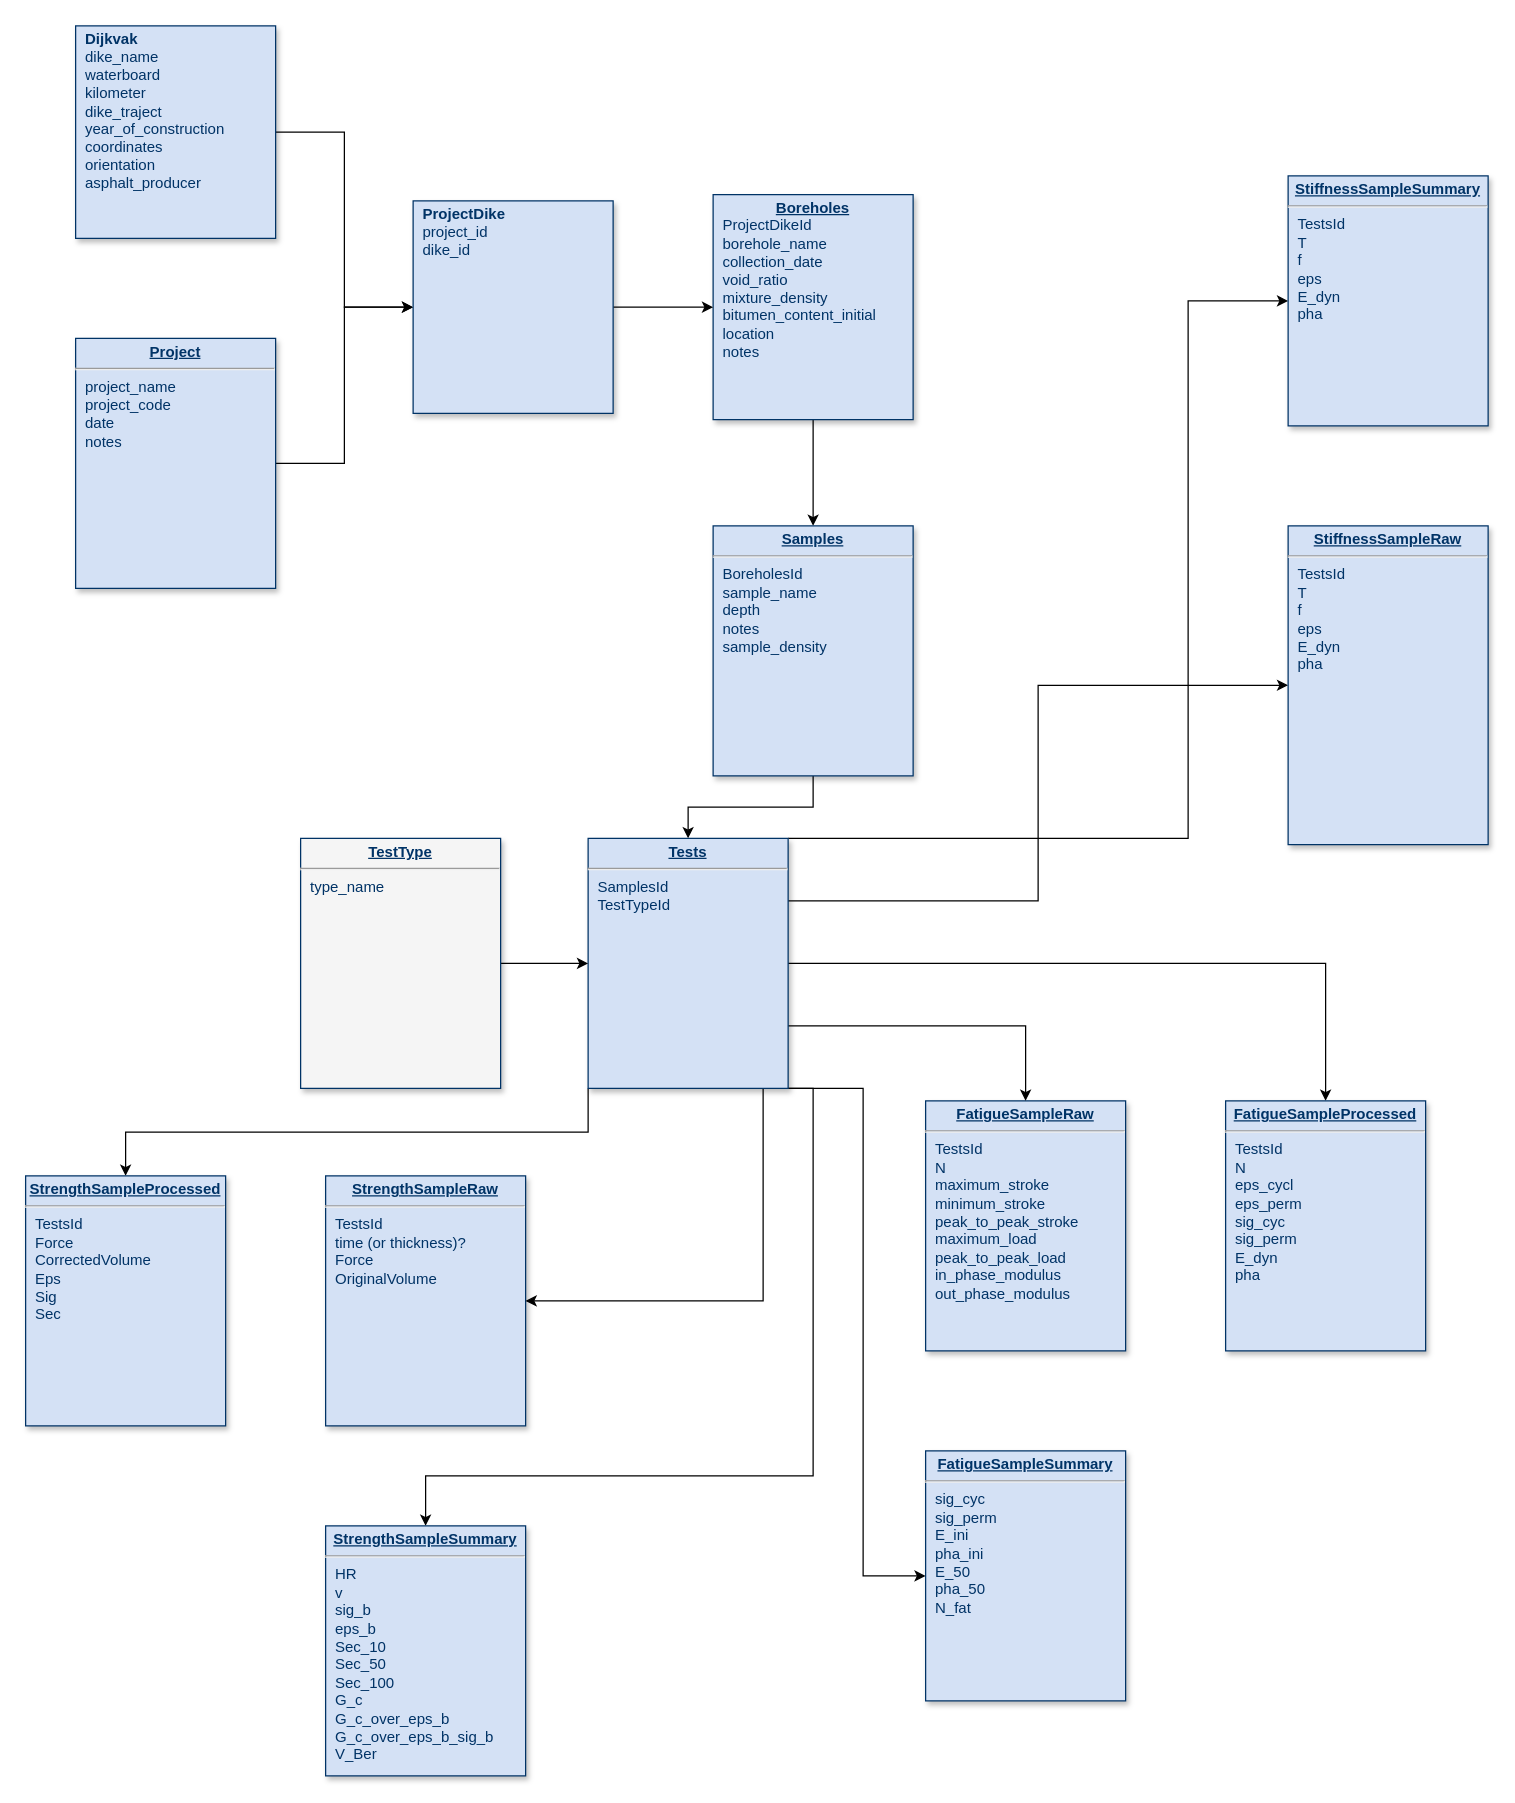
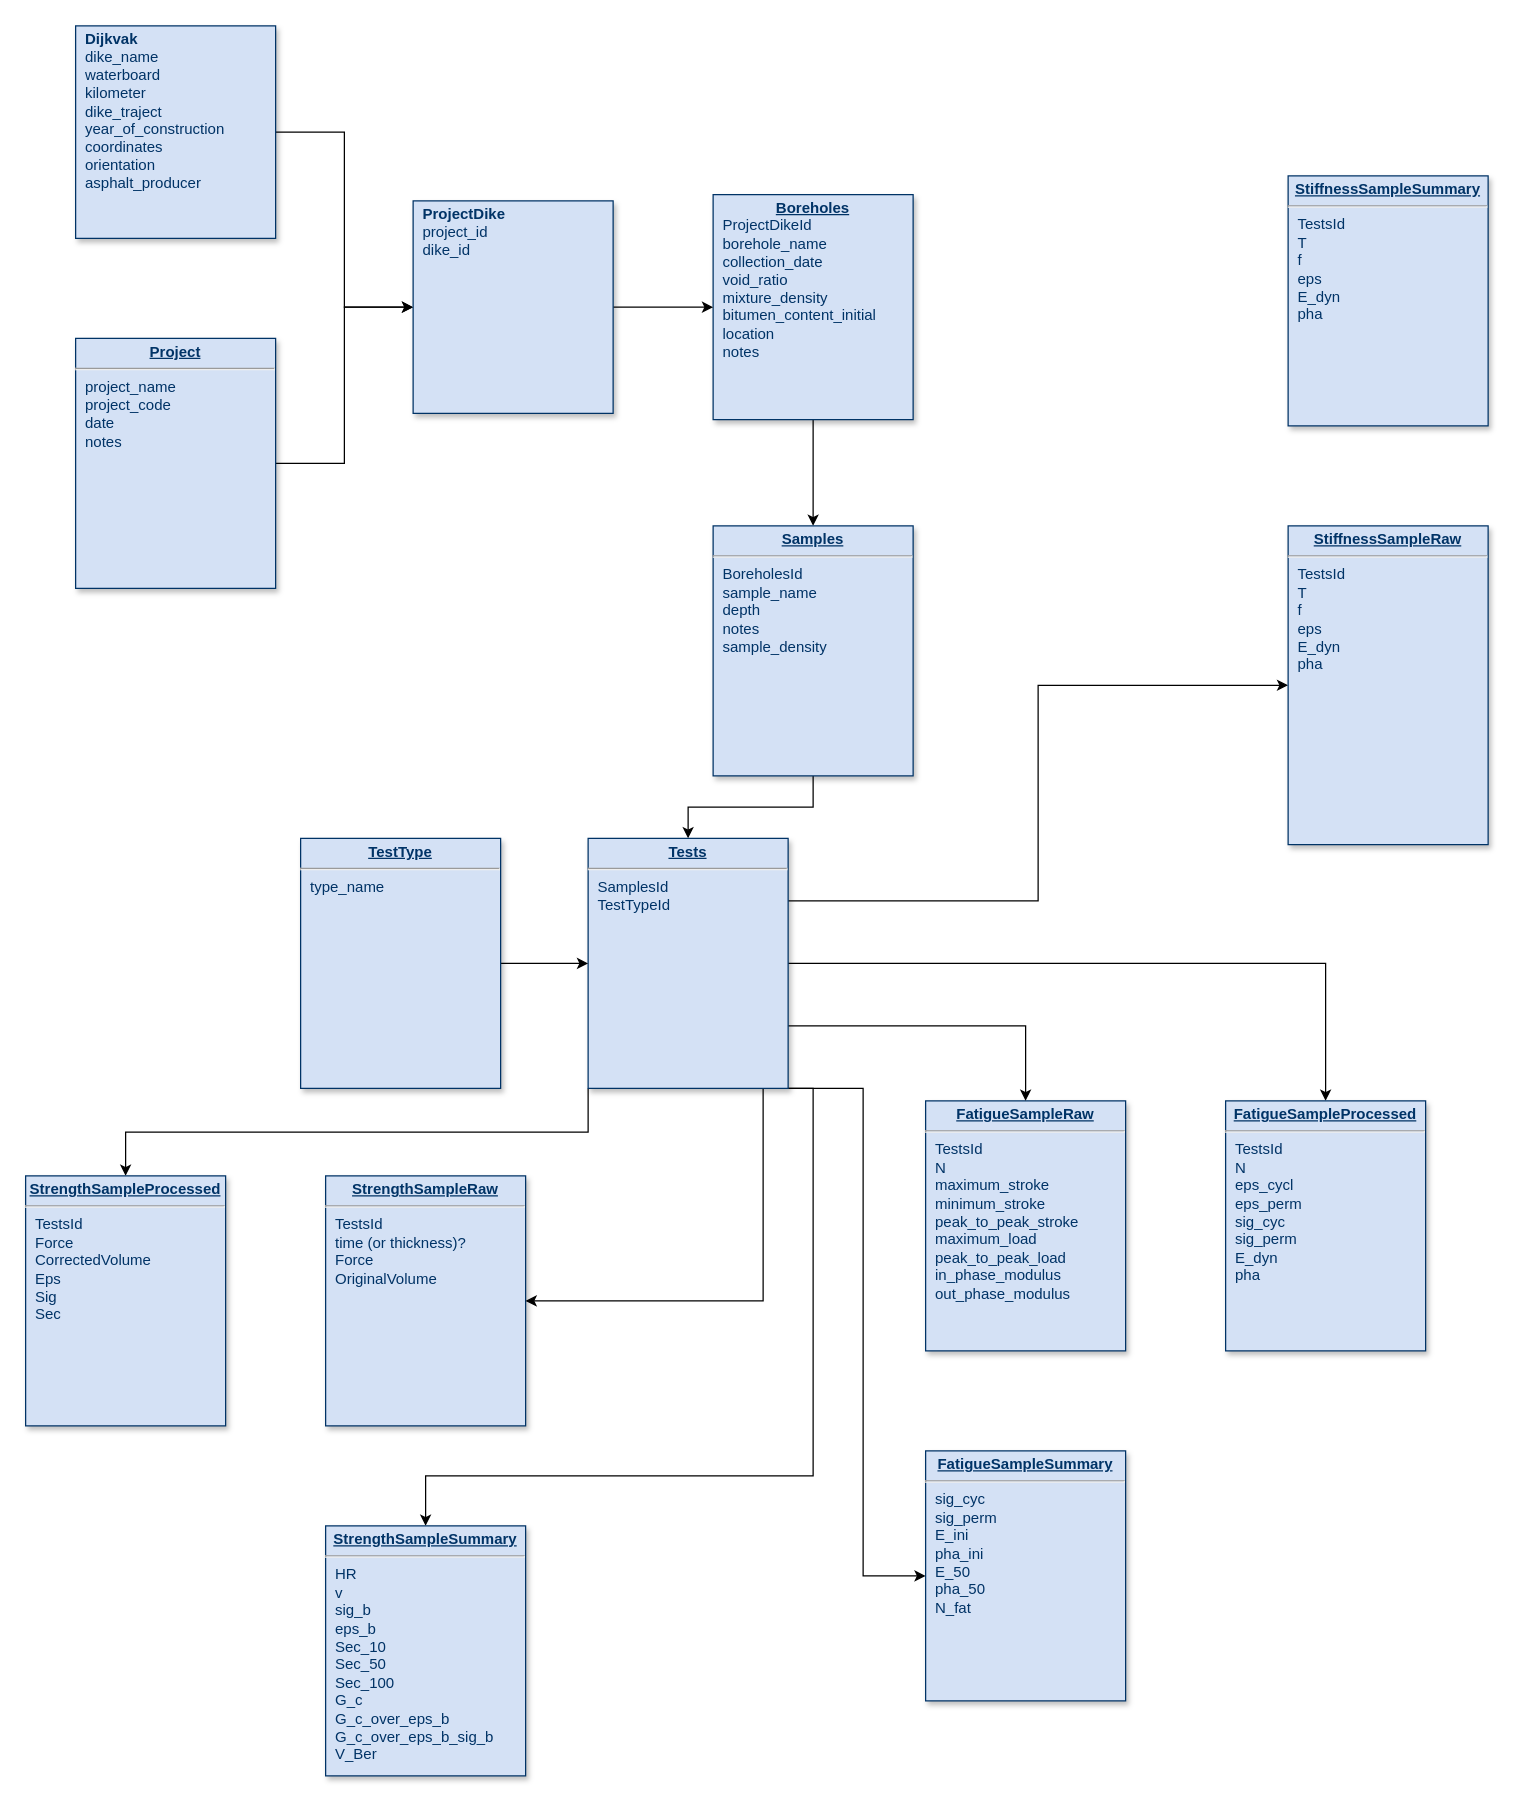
edge "Tests SamplesId TestTypeId" -> "StiffnessSampleSummary TestsId T f eps E_dyn pha": removed
node "TestType type_name": fillcolor #f5f5f5 -> #d4e1f5
